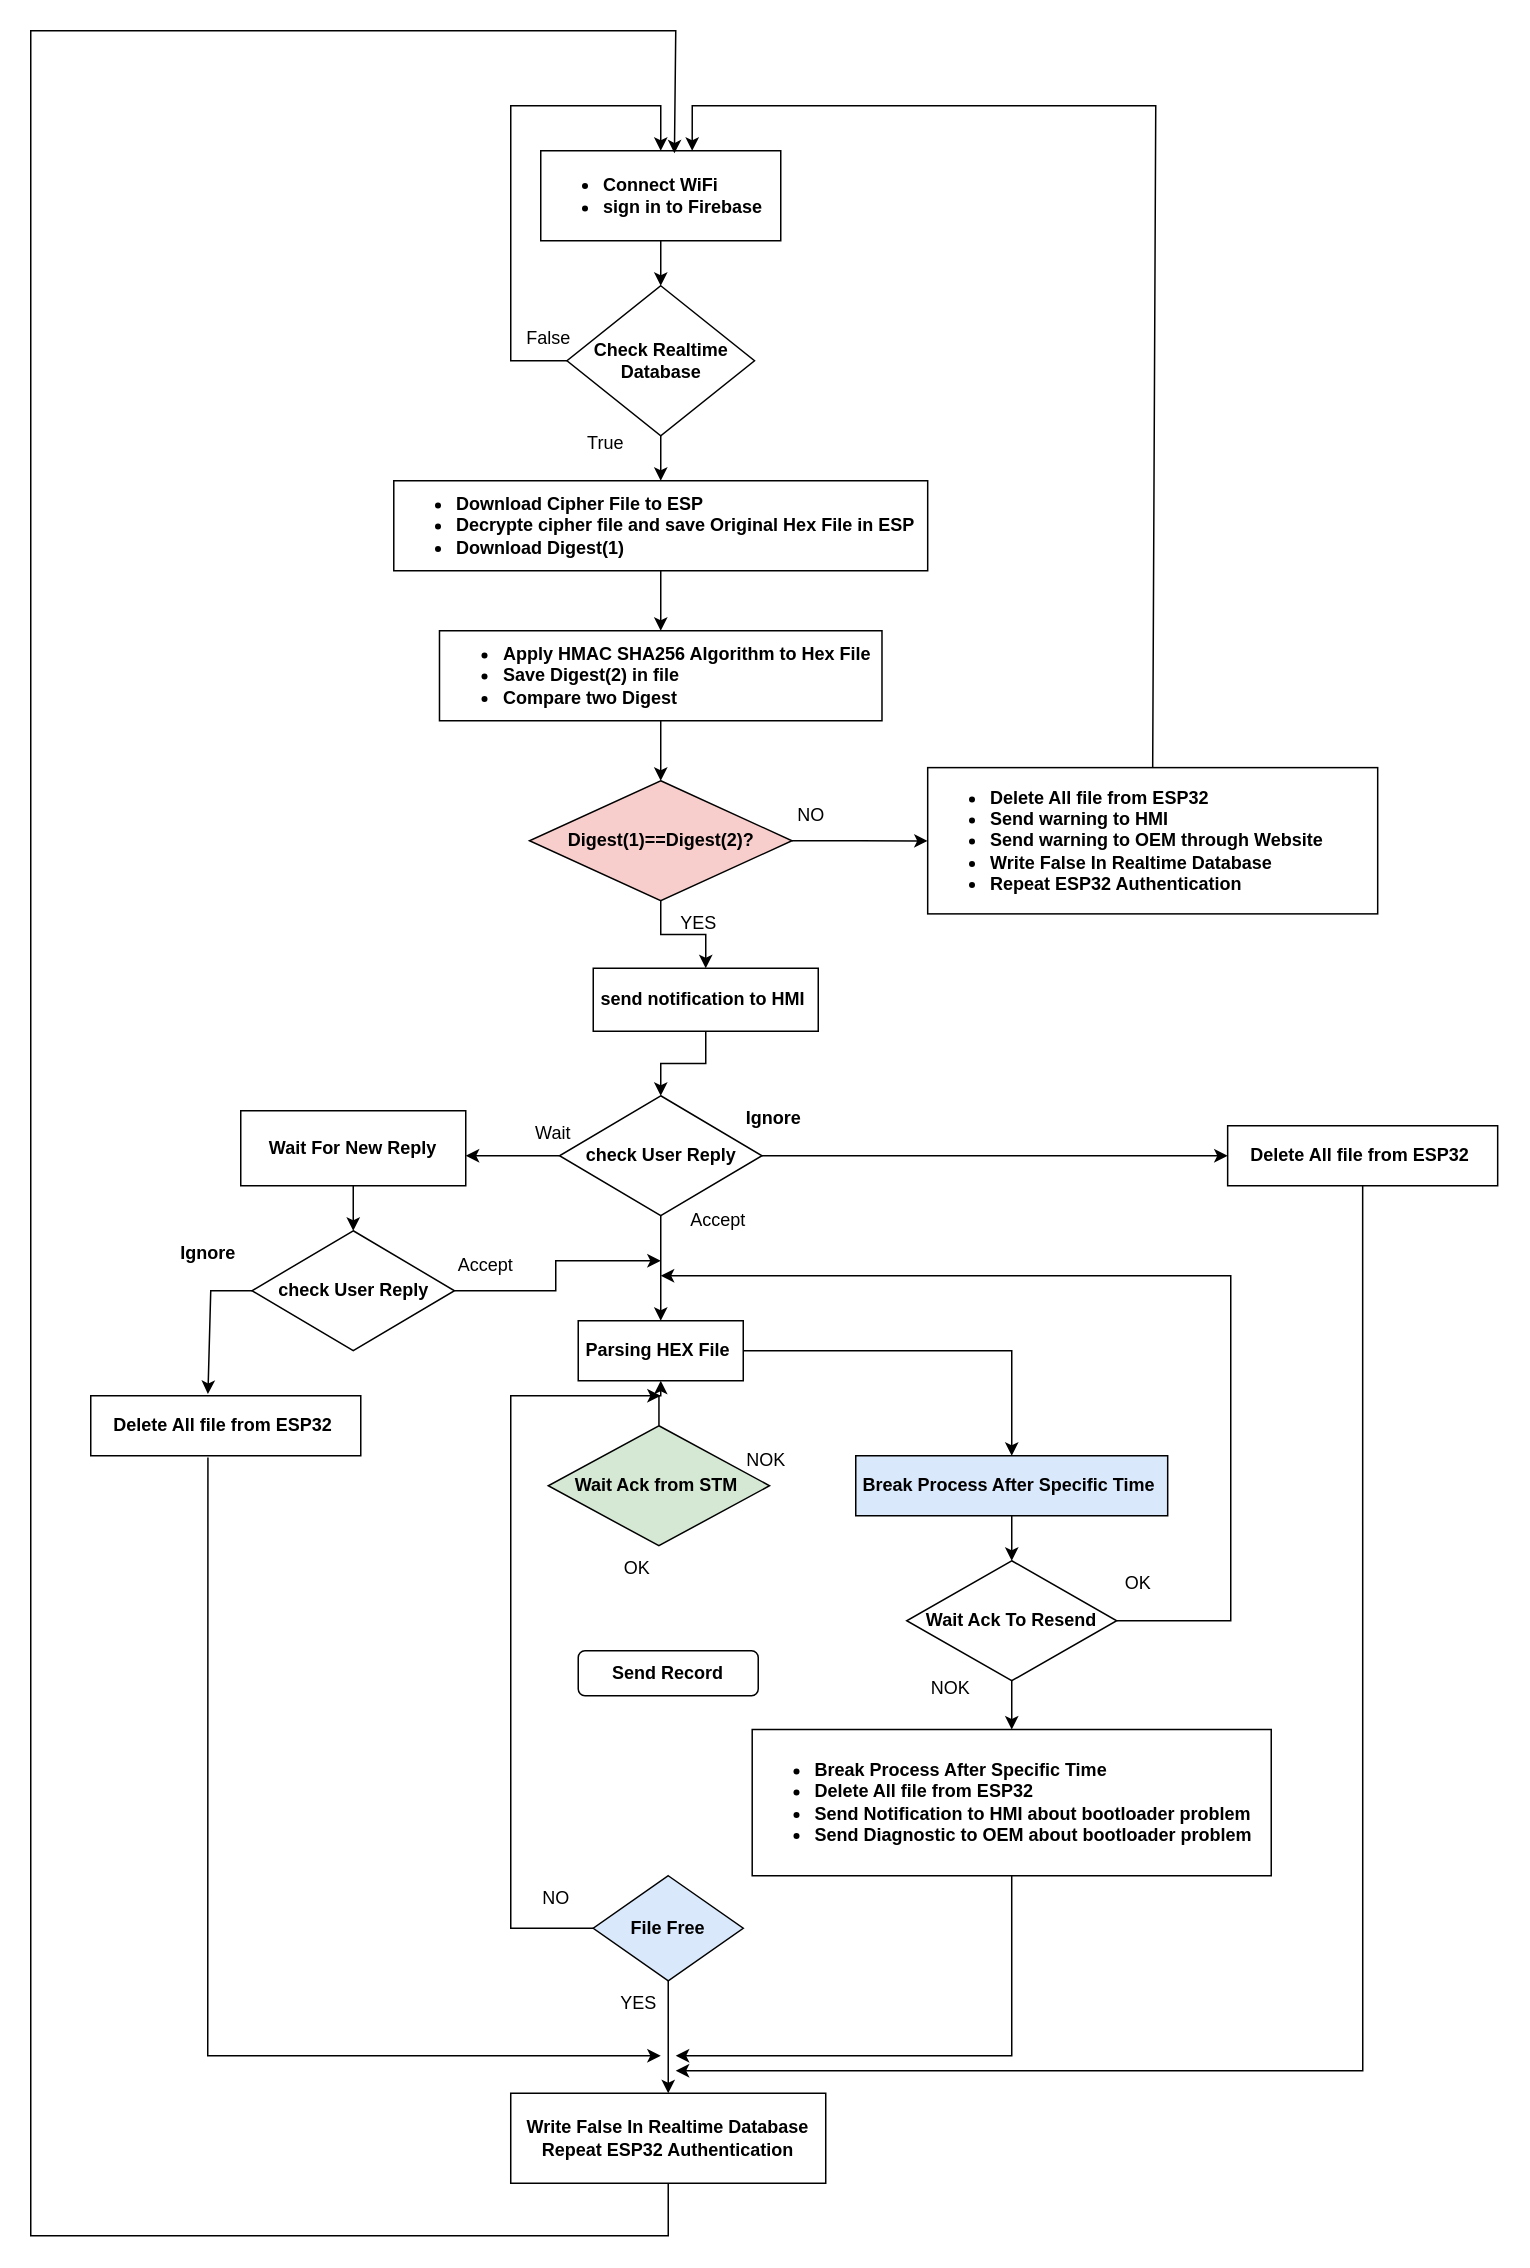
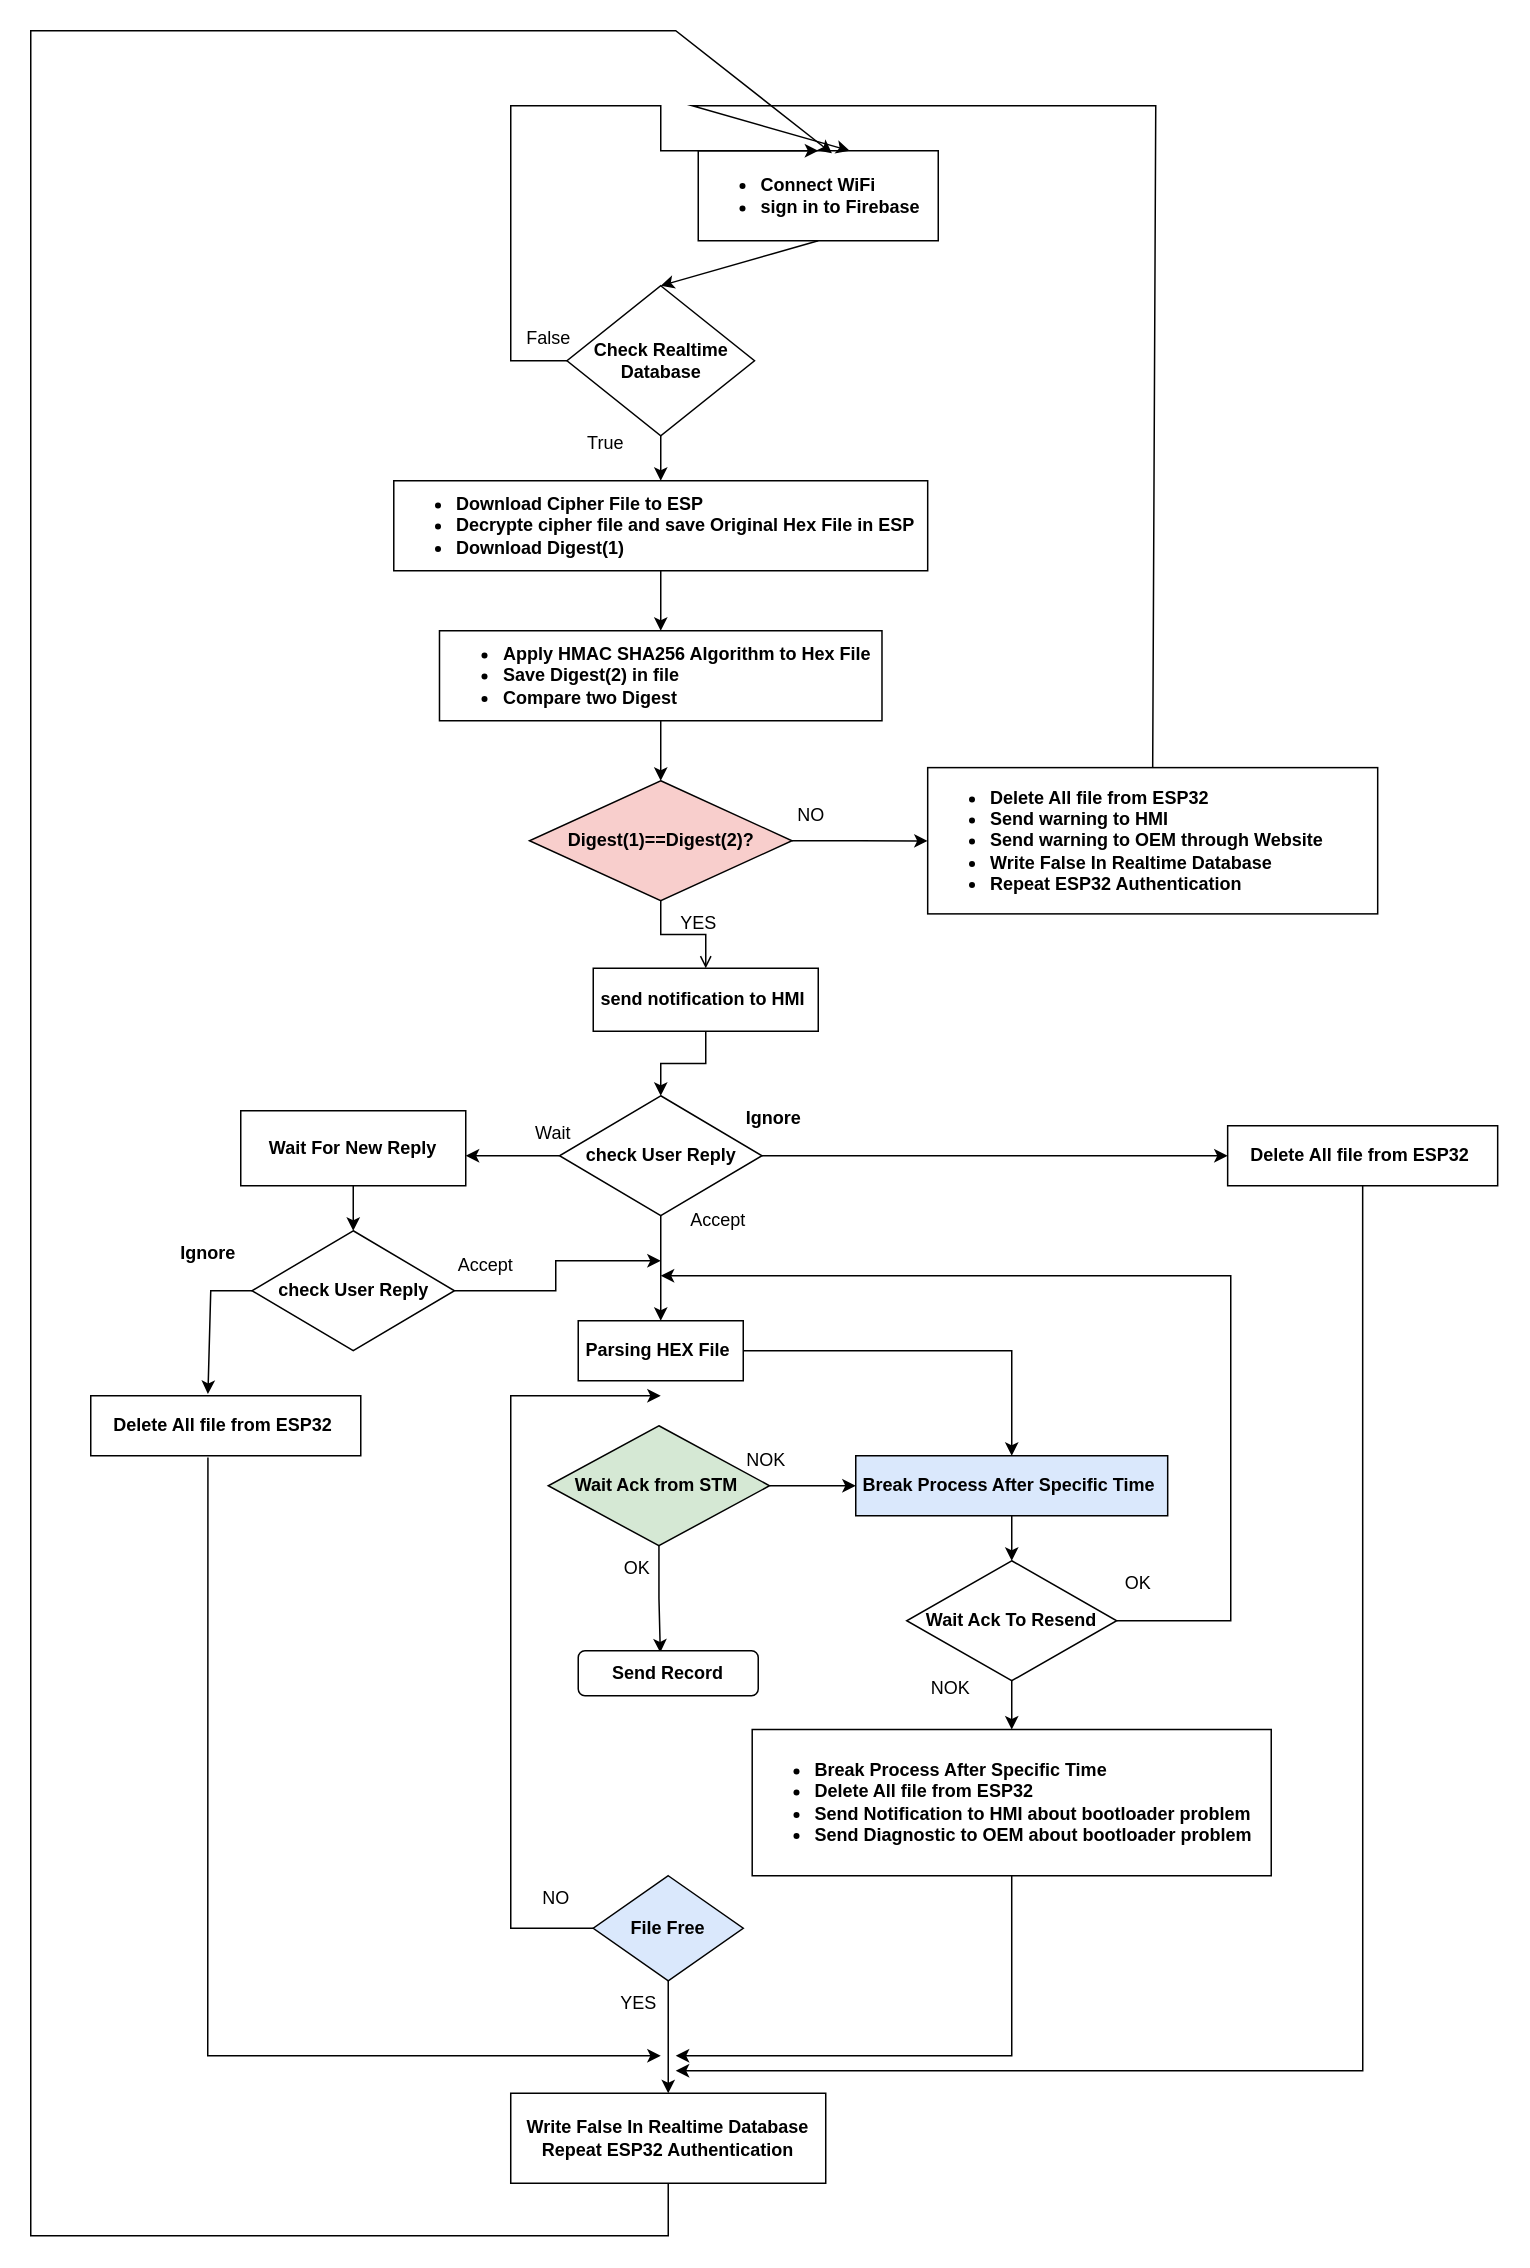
node "Connect WiFi sign in to Firebase": moved (661, 196) -> (818, 196)
edge "Digest(1)==Digest(2)?" -> "send notification to HMI": arrowhead classic -> open
edge "Wait Ack from STM" -> "Parsing HEX File": now "Wait Ack from STM" -> "Send Record"
edge "Wait Ack from STM" -> "Break Process After Specific Time": added
